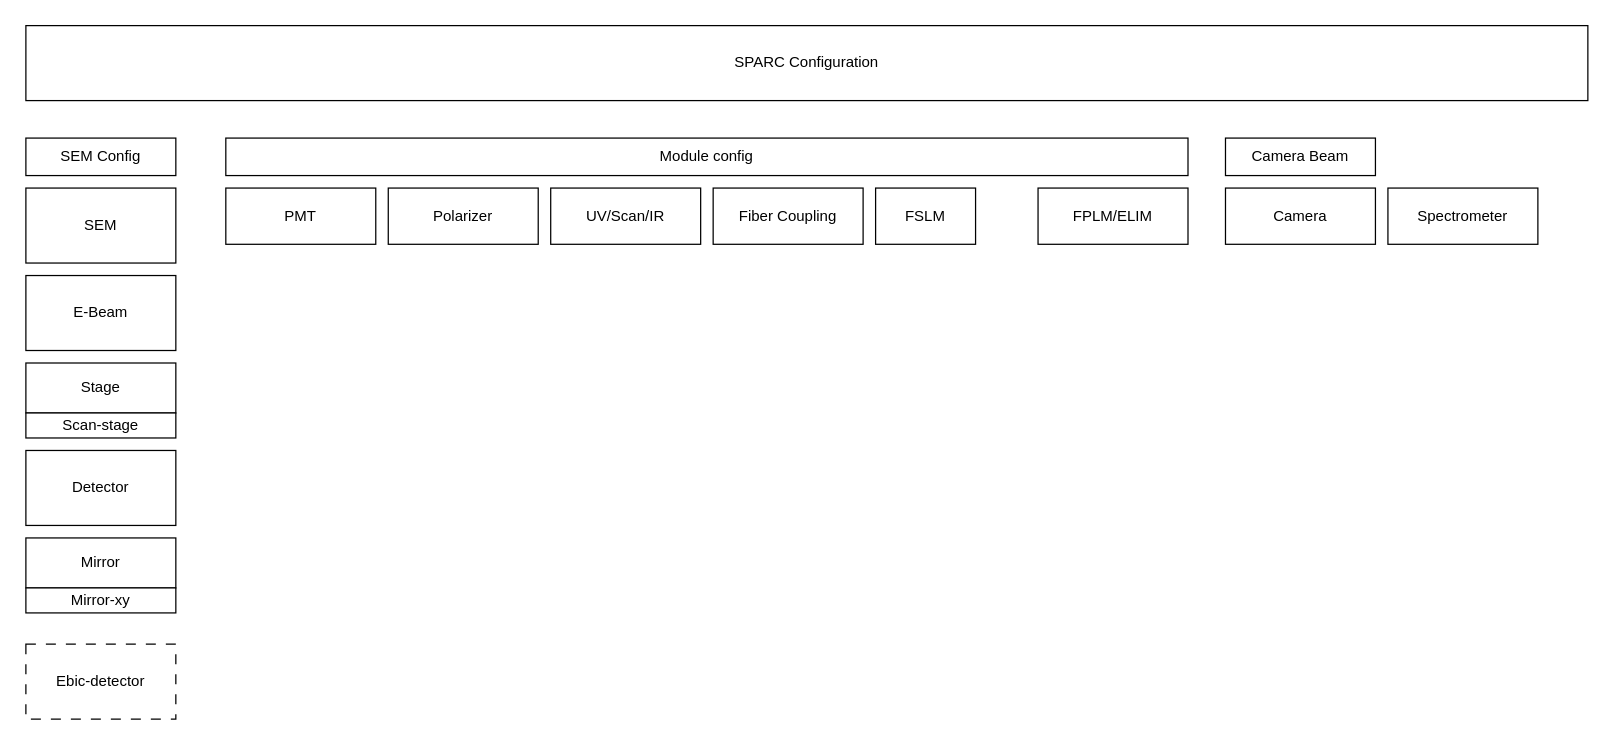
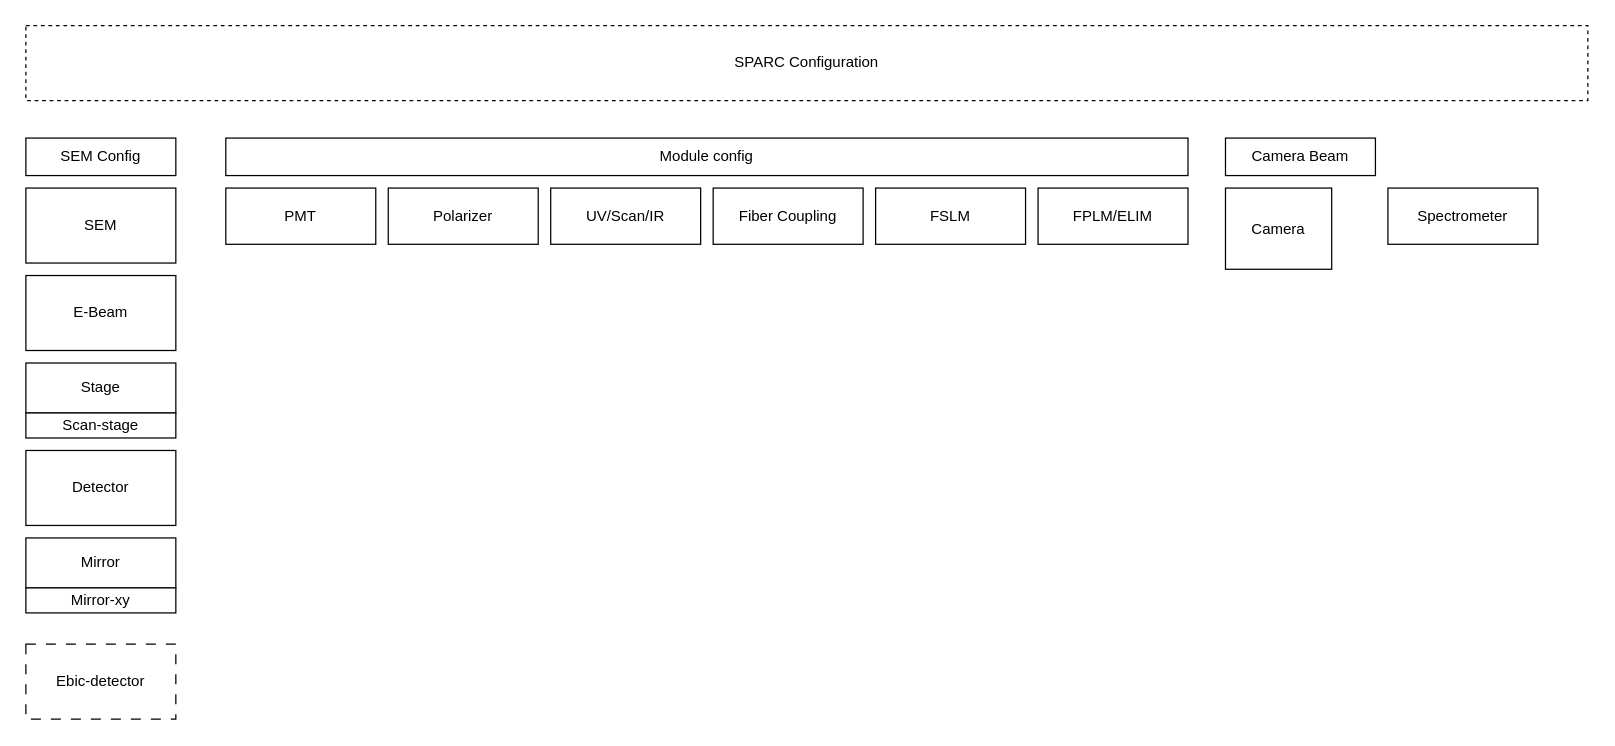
node "SPARC Configuration": style solid -> dashed
node "FSLM": size 100x56 -> 150x56
node "Camera": size 150x56 -> 106x81
